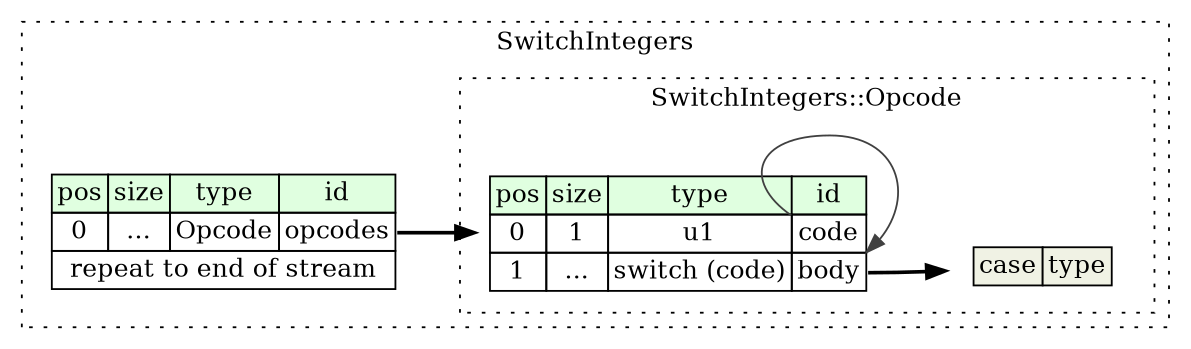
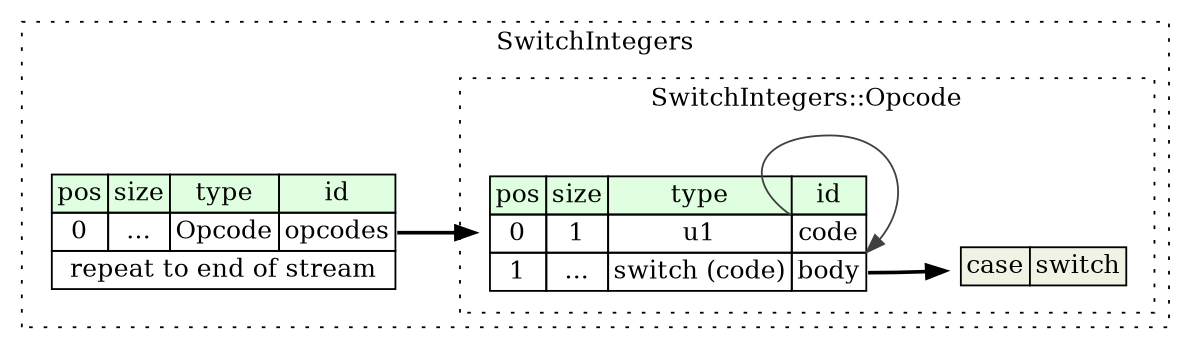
node "case": text "type" -> "switch"
